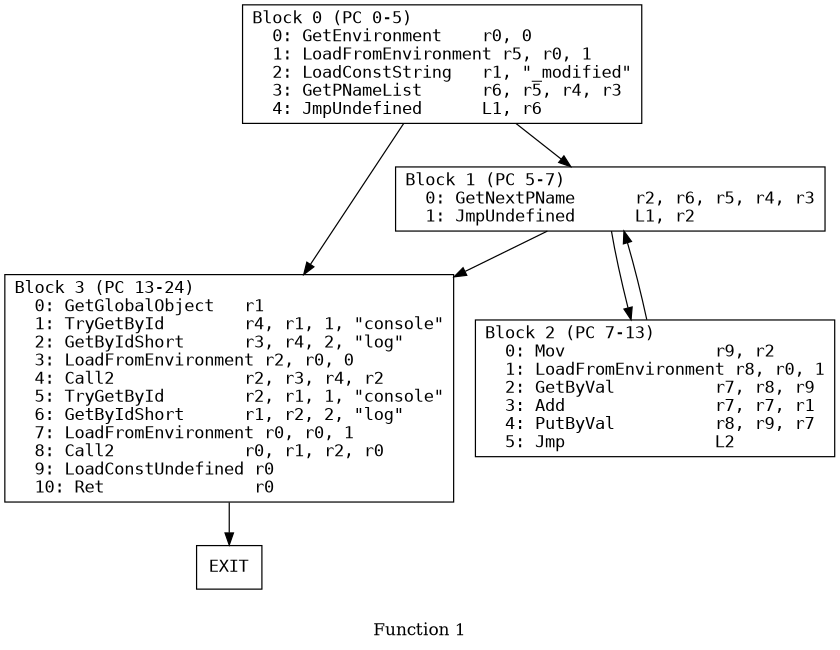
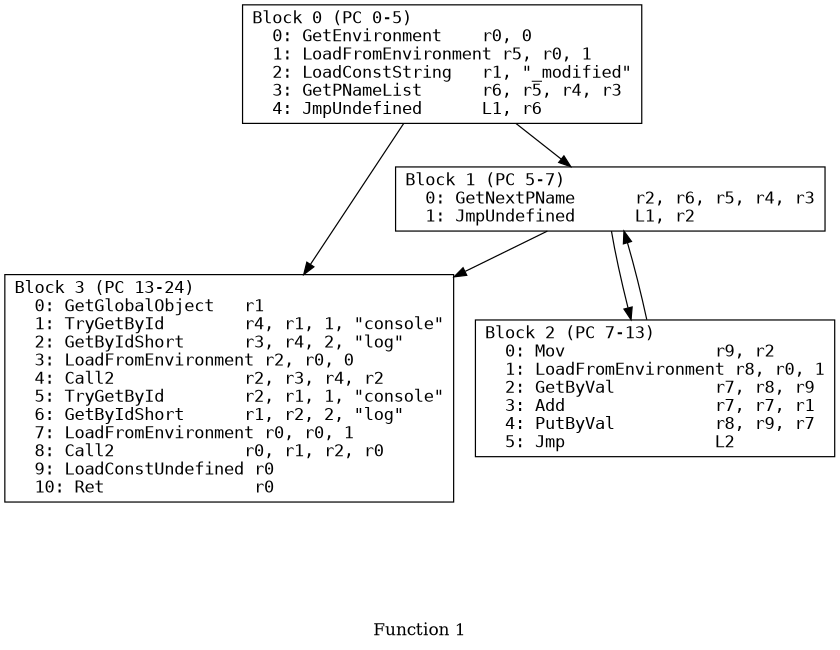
node "EXIT": removed
